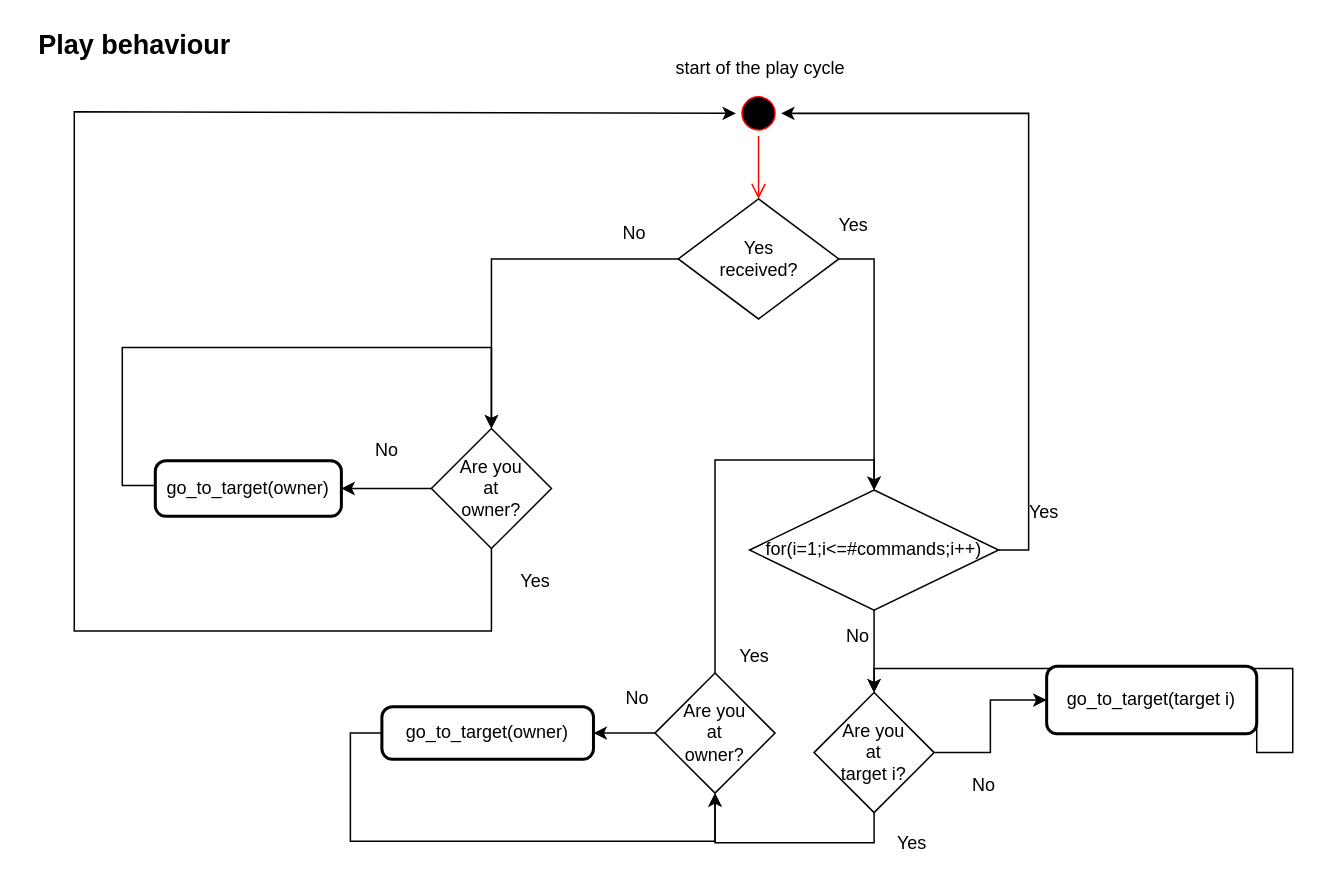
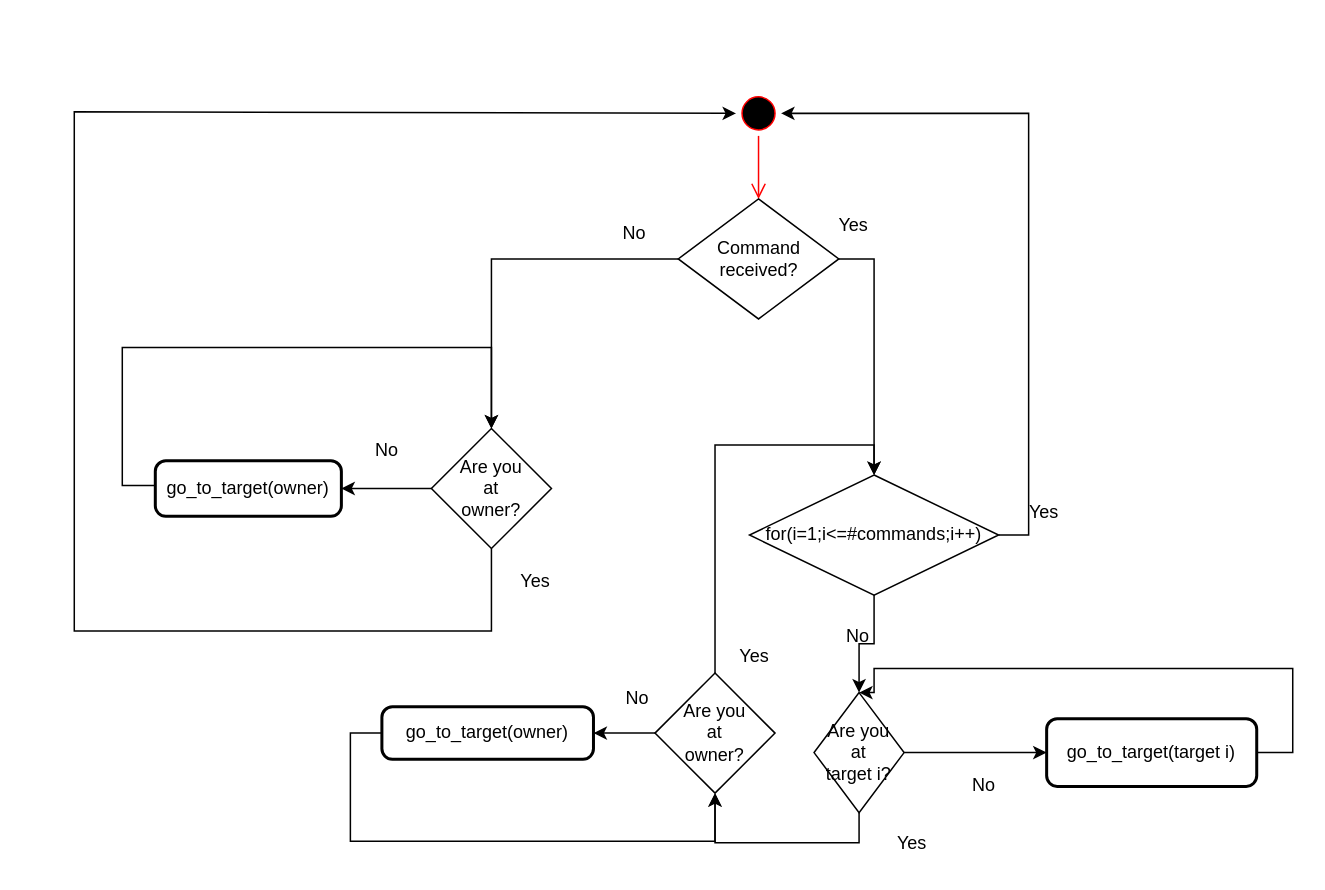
node "Play behaviour": removed
node "start of the play cycle": removed
node "Yes received?": label "Yes received?" -> "Command received?"
node "for(i=1;i<=#commands;i++)": moved (874, 550) -> (874, 535)
node "go_to_target(target i)": moved (1151, 700) -> (1151, 752)
node "Are you at target i?": size 120x120 -> 90x120
